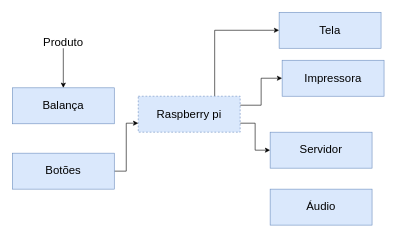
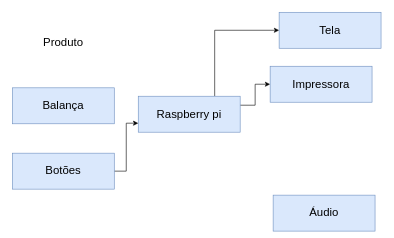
node "Impressora": moved (333, 78) -> (321, 84)
edge "Produto" -> "Balança": removed
node "Raspberry pi": style dashed -> solid
edge "Raspberry pi" -> "Servidor": removed
node "Servidor": removed
node "Áudio": moved (321, 207) -> (324, 213)
